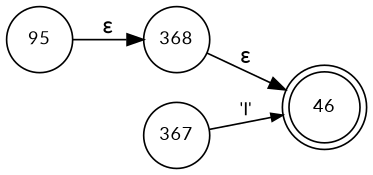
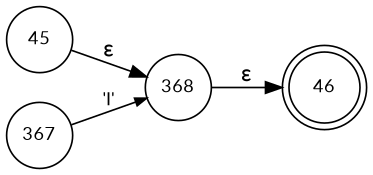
node "95": label "95" -> "45"
edge "367" -> "46": now "367" -> "368"
